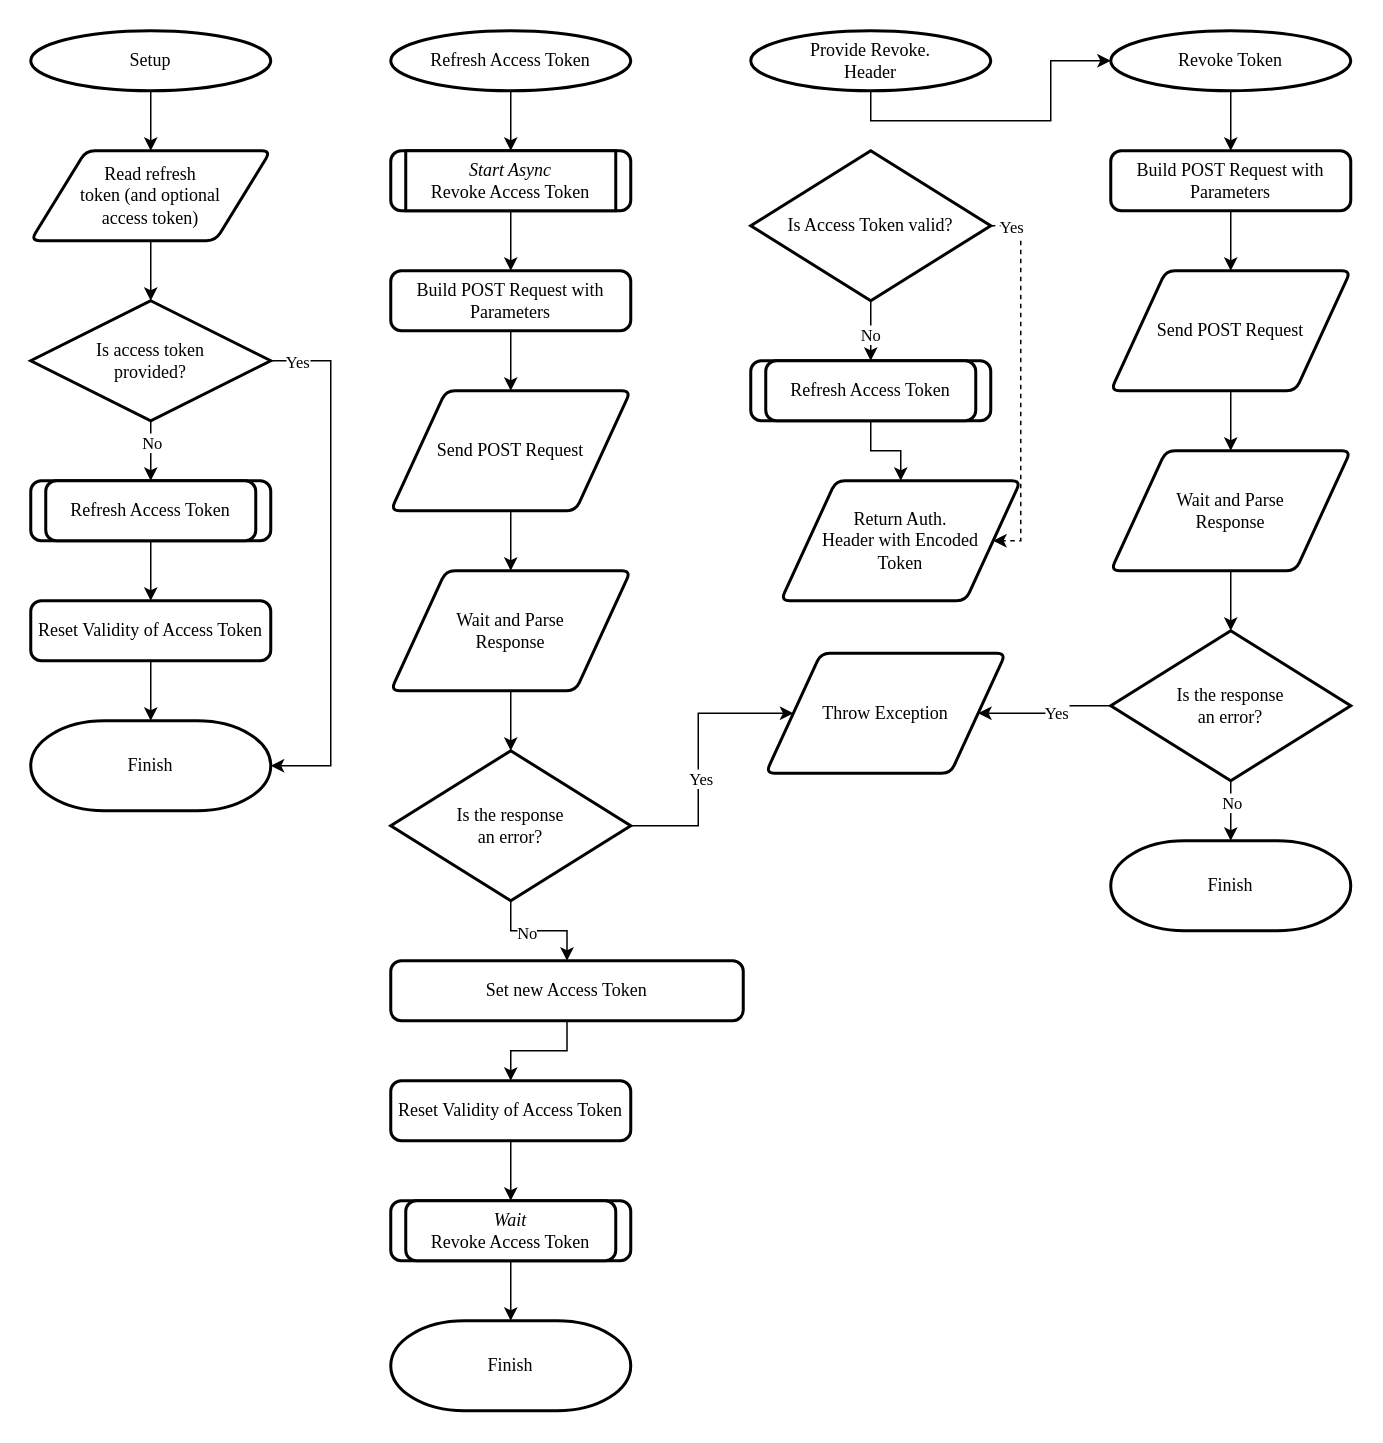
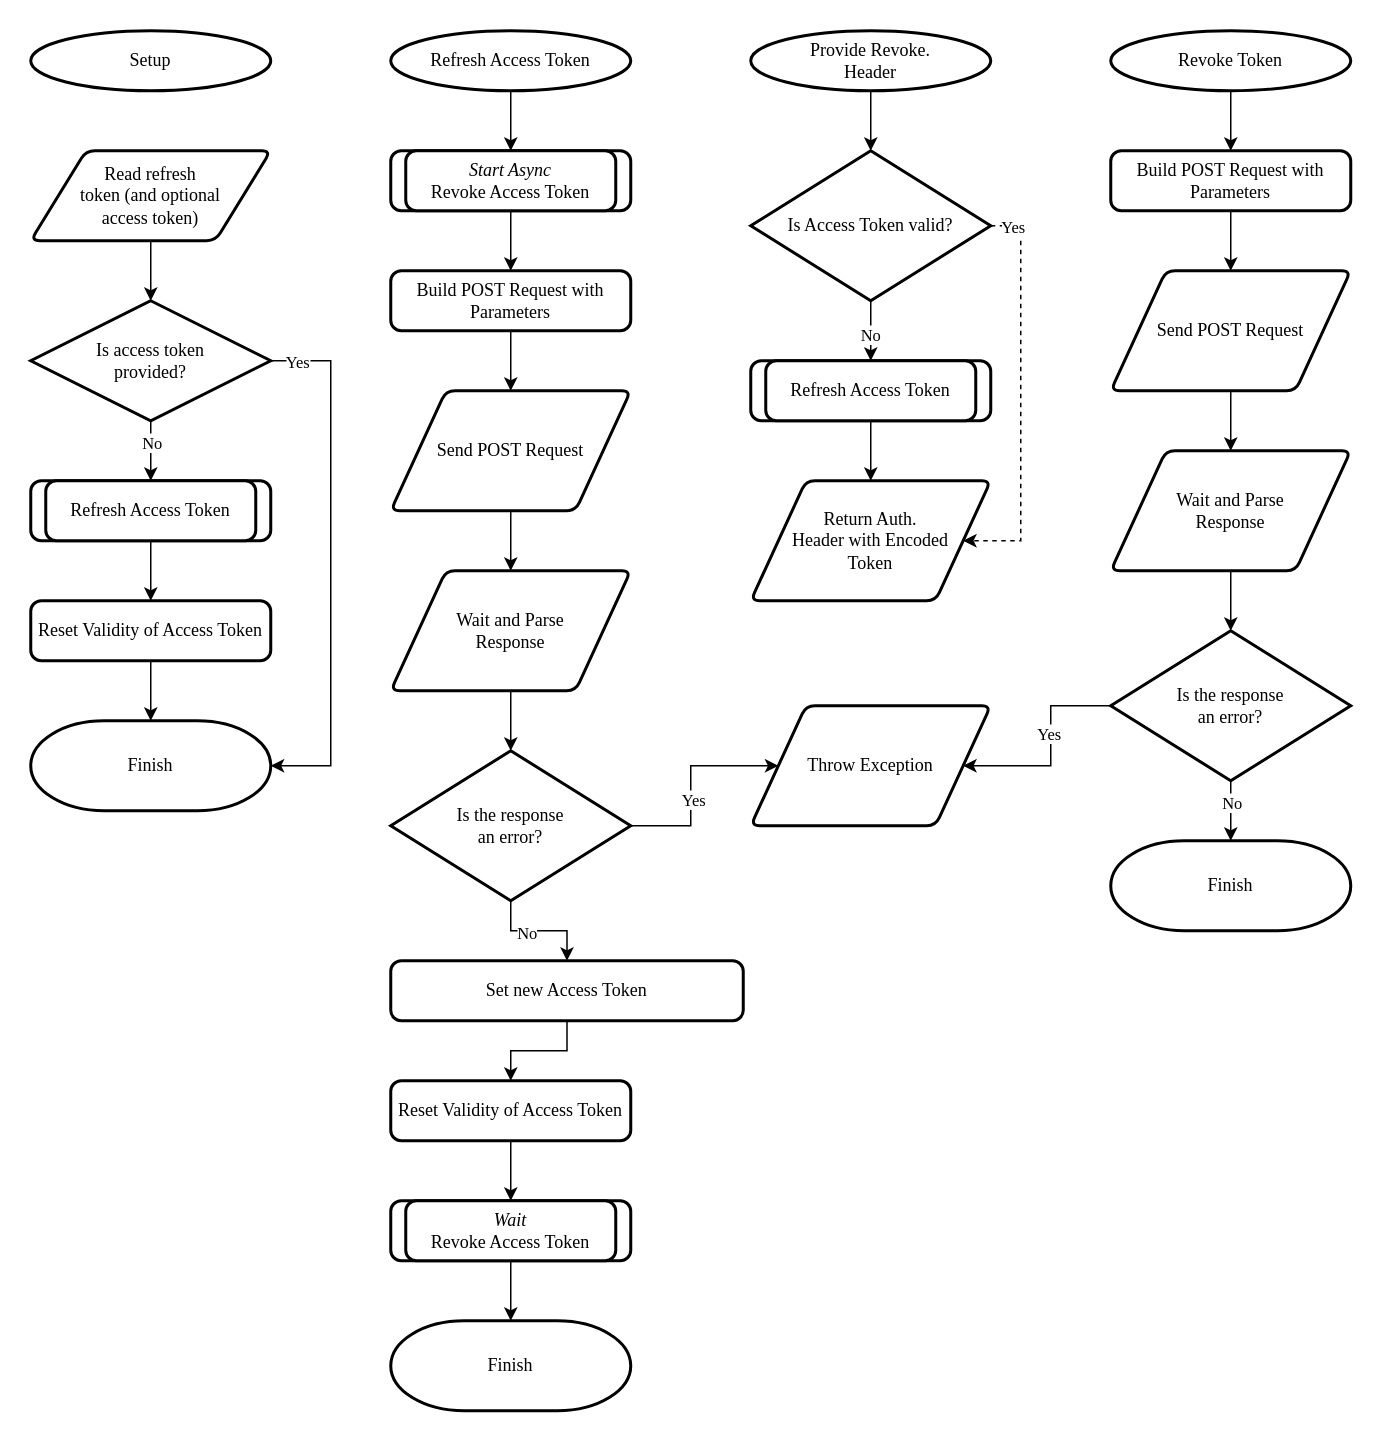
edge "Setup" -> "Read refresh token (and optional access token)": removed
edge "Provide Revoke. Header" -> "Revoke Token": now "Provide Revoke. Header" -> "Is Access Token valid?"
node "Start Async Revoke Access Token": shape rectangle -> rounded rectangle
node "Return Auth. Header with Encoded Token": moved (901, 541) -> (871, 541)
node "Throw Exception": moved (886, 713) -> (871, 766)
